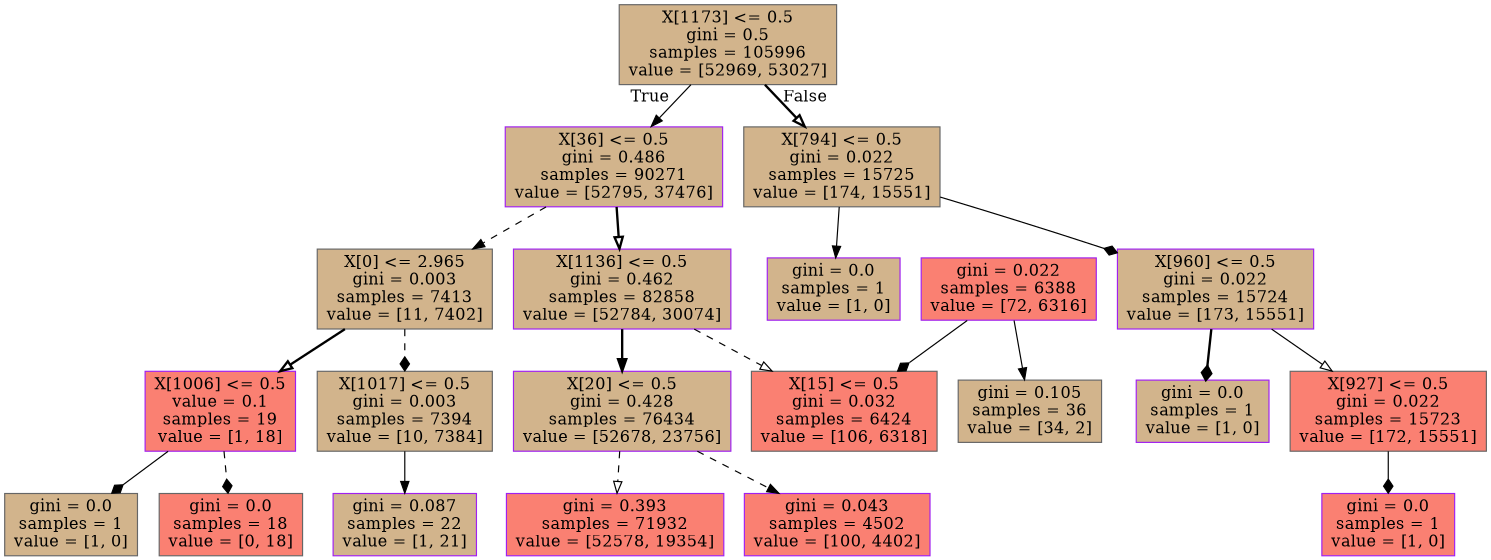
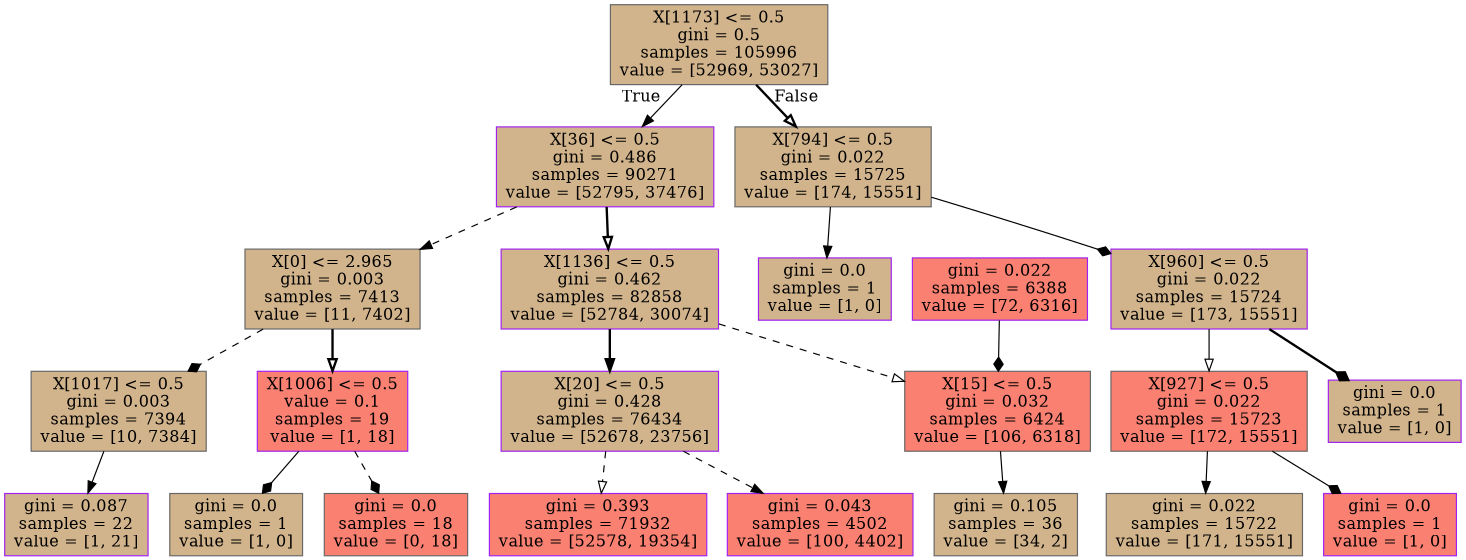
edge "gini = 0.022 samples = 6388 value = [72, 6316]" -> "gini = 0.105 samples = 36 value = [34, 2]": now "X[15] <= 0.5 gini = 0.032 samples = 6424 value = [106, 6318]" -> "gini = 0.105 samples = 36 value = [34, 2]"
node "gini = 0.022 samples = 15722 value = [171, 15551]": added
